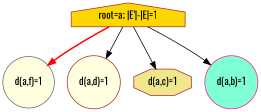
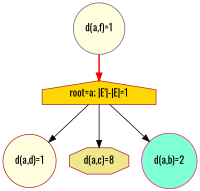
edge "root=a; |E'|-|E|=1" -> "d(a,f)=1": reversed
node "d(a,c)=1": label "d(a,c)=1" -> "d(a,c)=8"
node "d(a,b)=1": label "d(a,b)=1" -> "d(a,b)=2"
